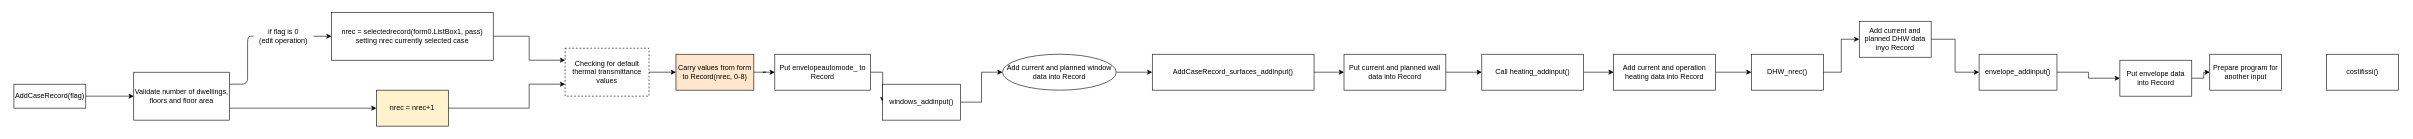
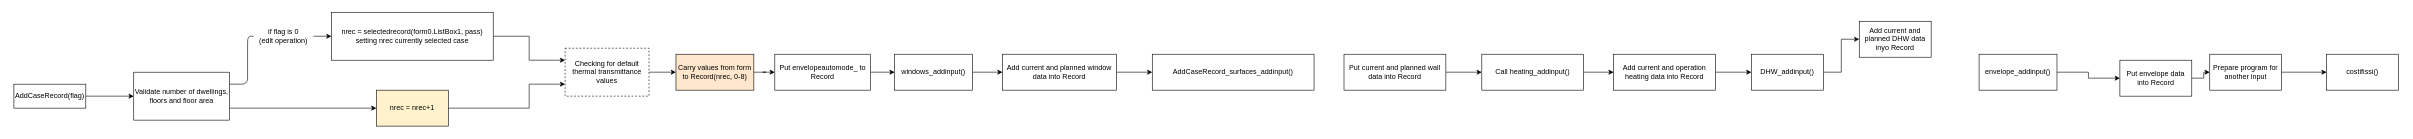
edge "Add current and planned DHW data inyo Record" -> "envelope_addinput()": removed
node "Add current and planned window data into Record": shape ellipse -> rectangle
edge "AddCaseRecord_surfaces_addinput()" -> "Put current and planned wall data into Record": removed
node "DHW_nrec()": label "DHW_nrec()" -> "DHW_addinput()"
edge "Prepare program for another input" -> "costifissi()": added
node "windows_addinput()": moved (921, 102) -> (933, 72)
